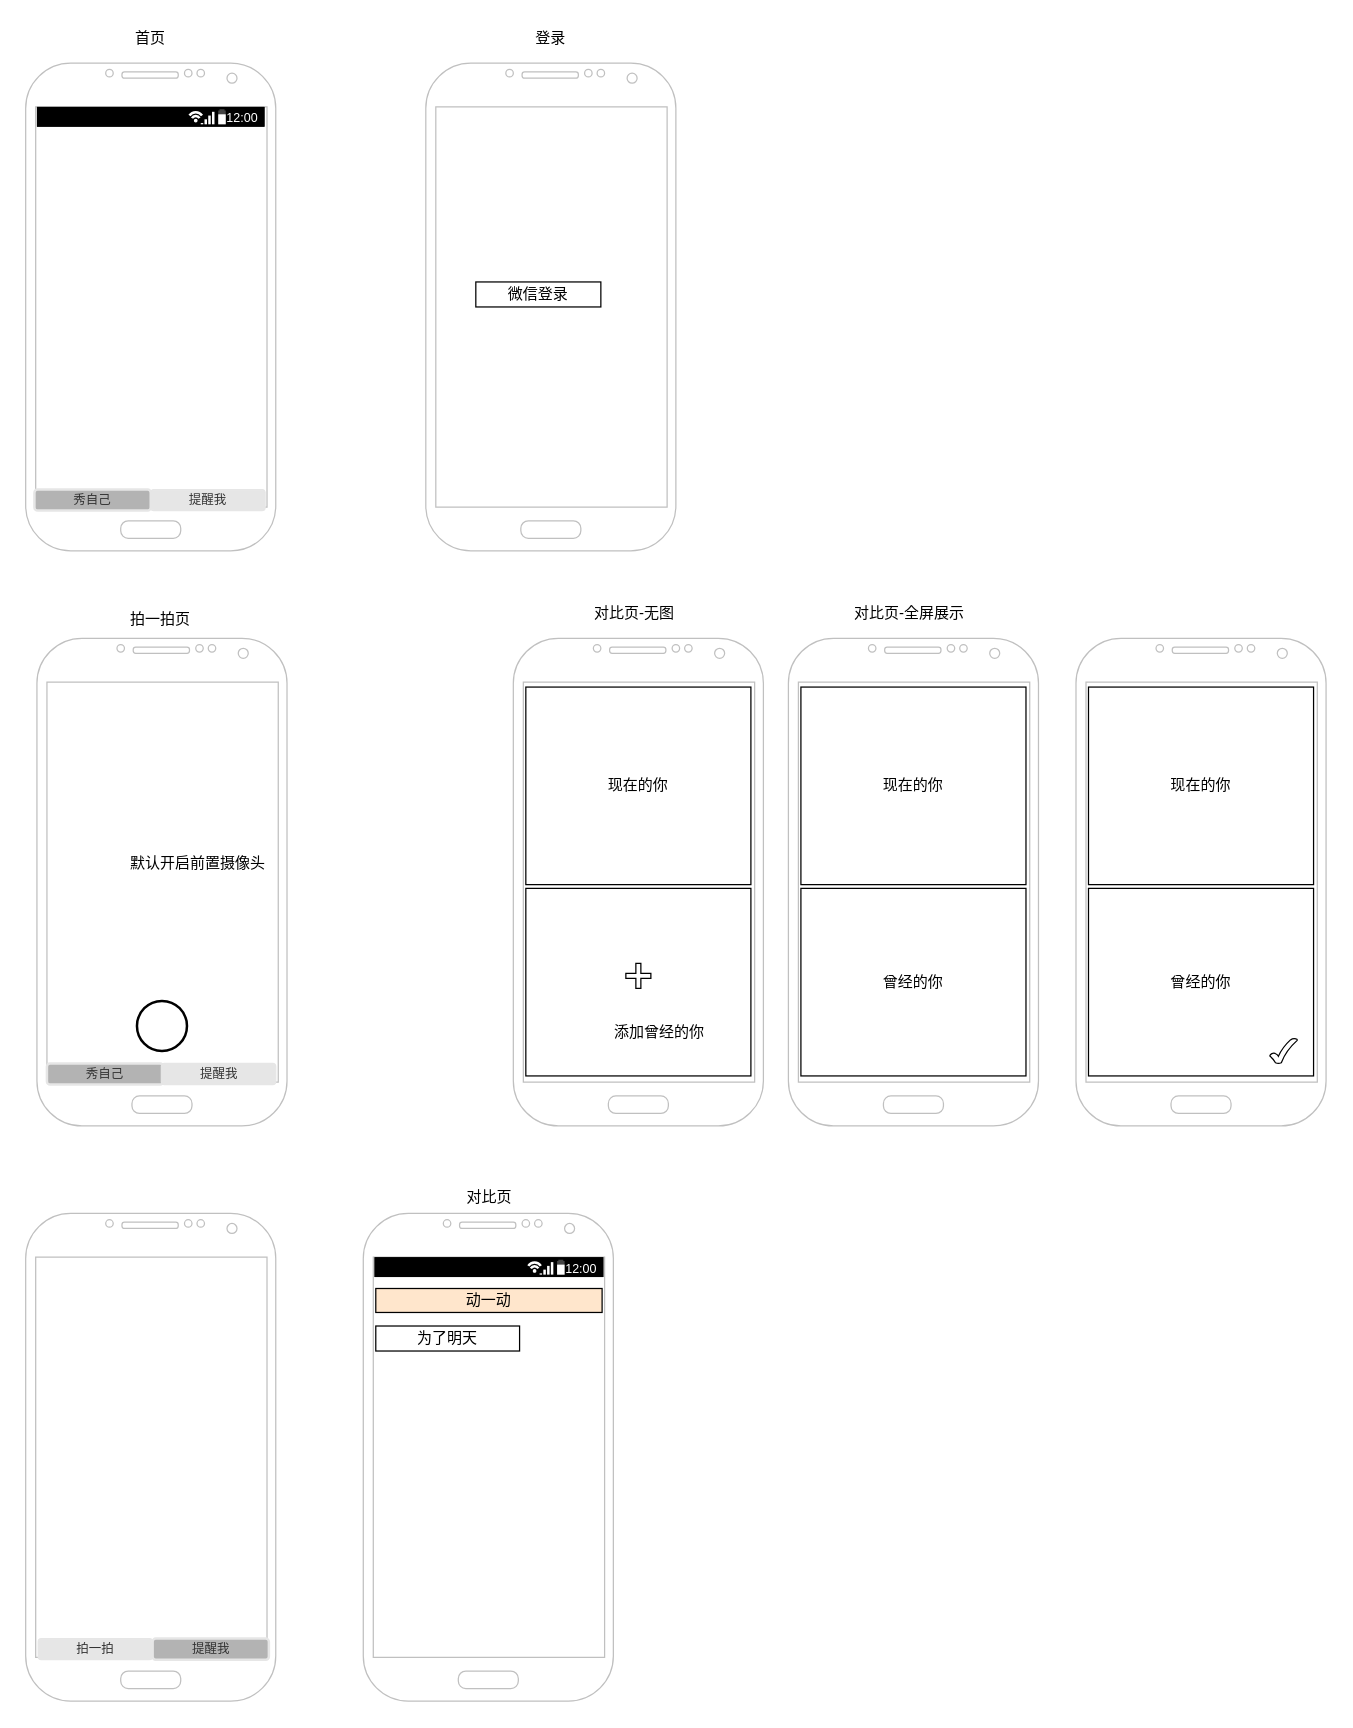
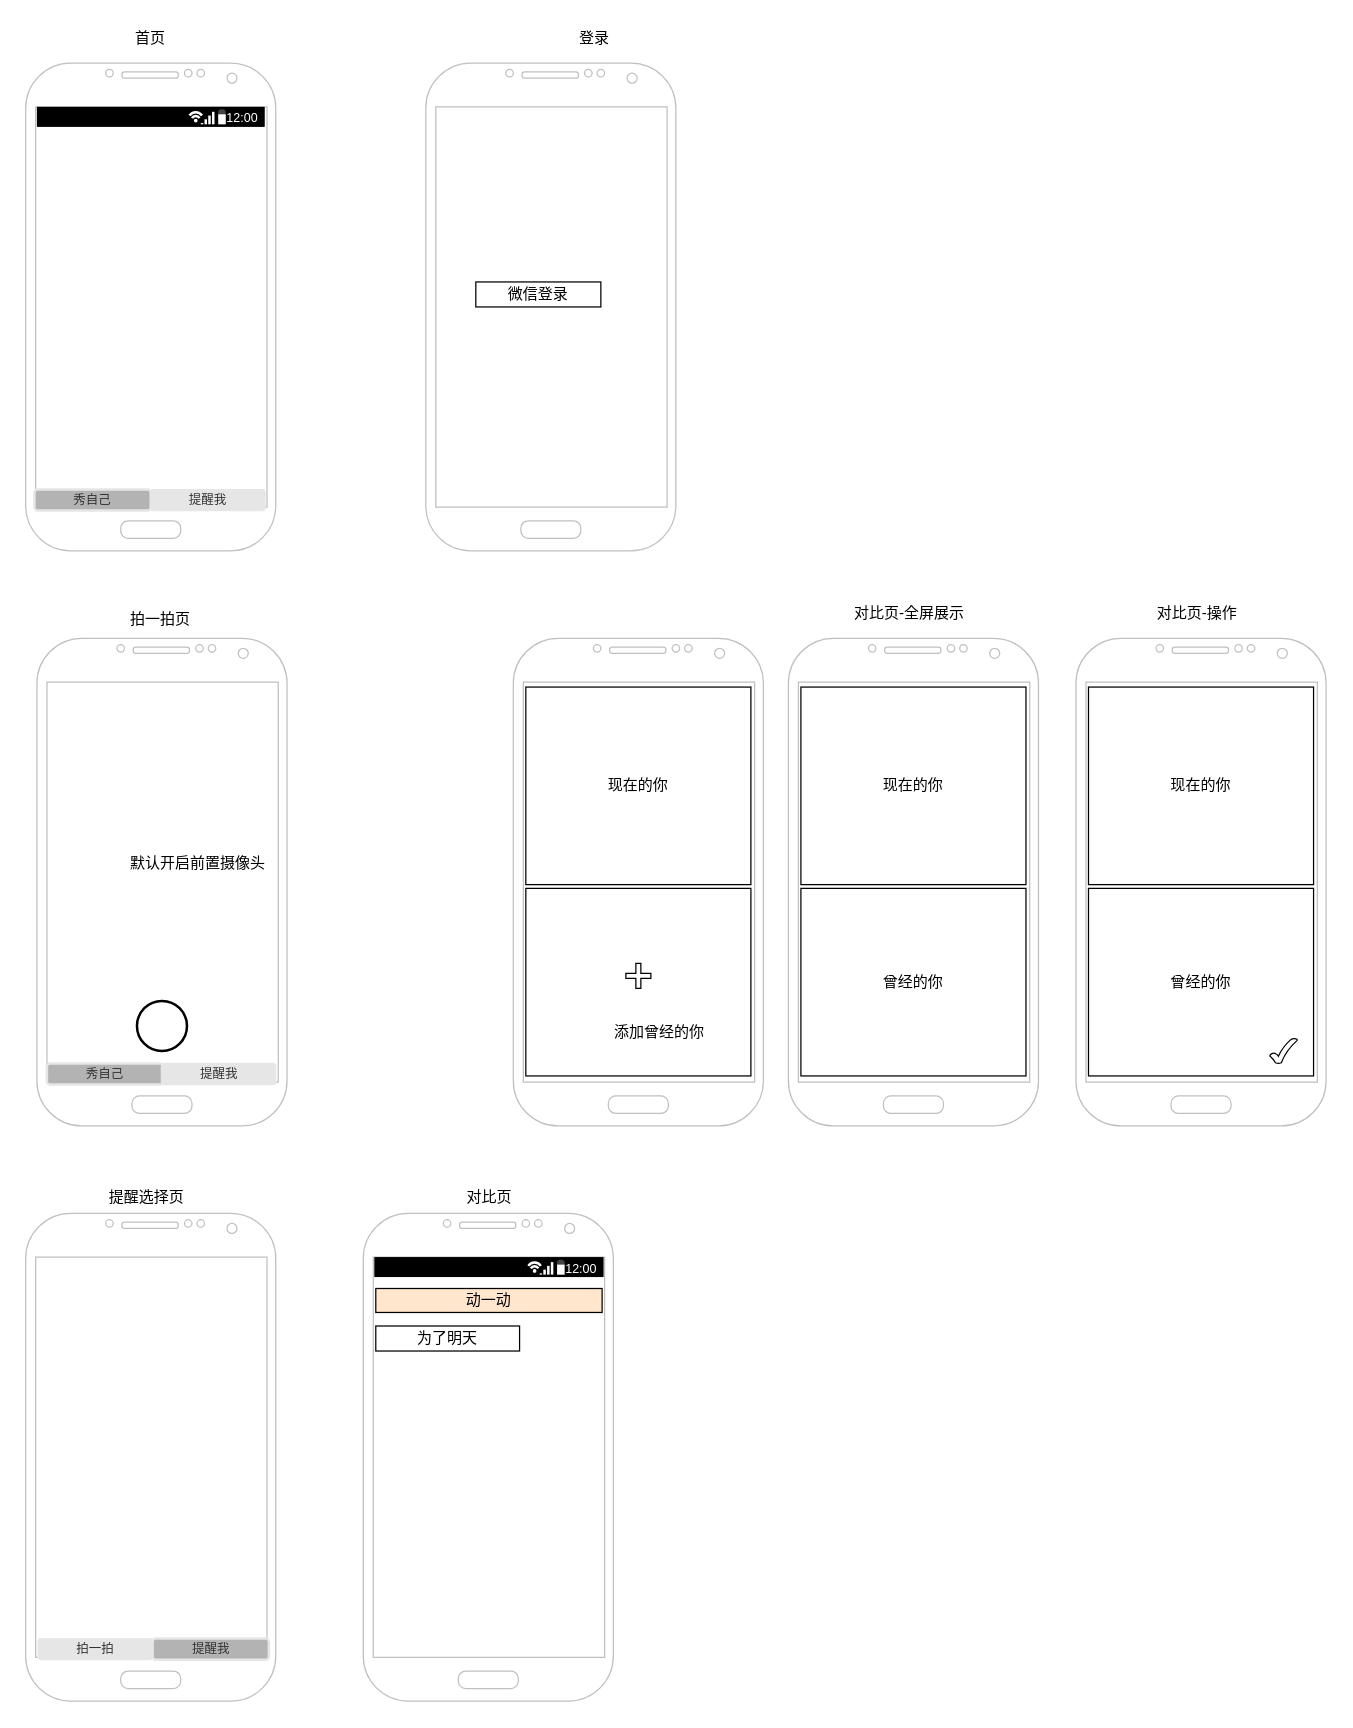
node "登录": moved (551, 38) -> (594, 38)
node "对比页-无图": removed
node "对比页-操作": added
node "提醒选择页": added
